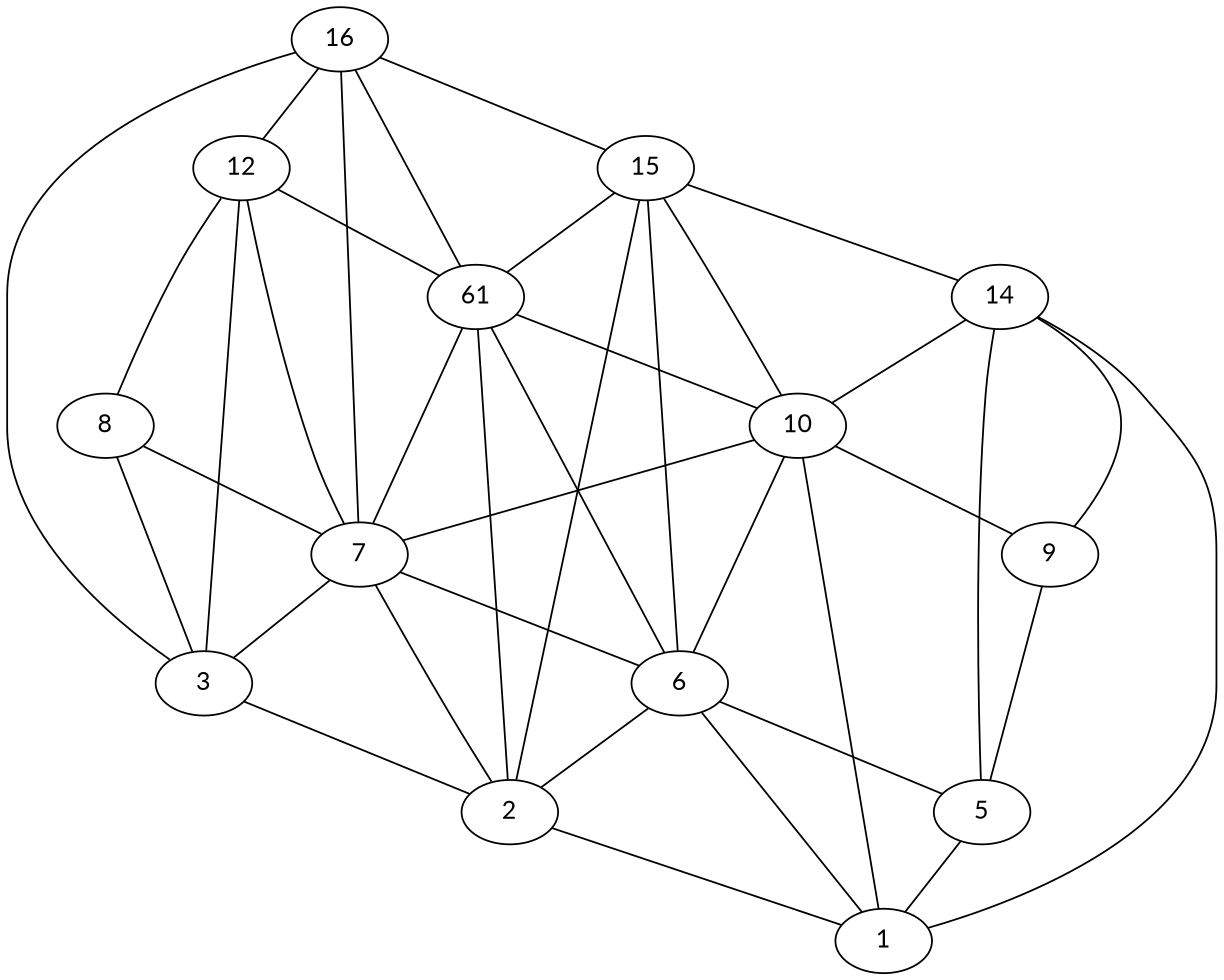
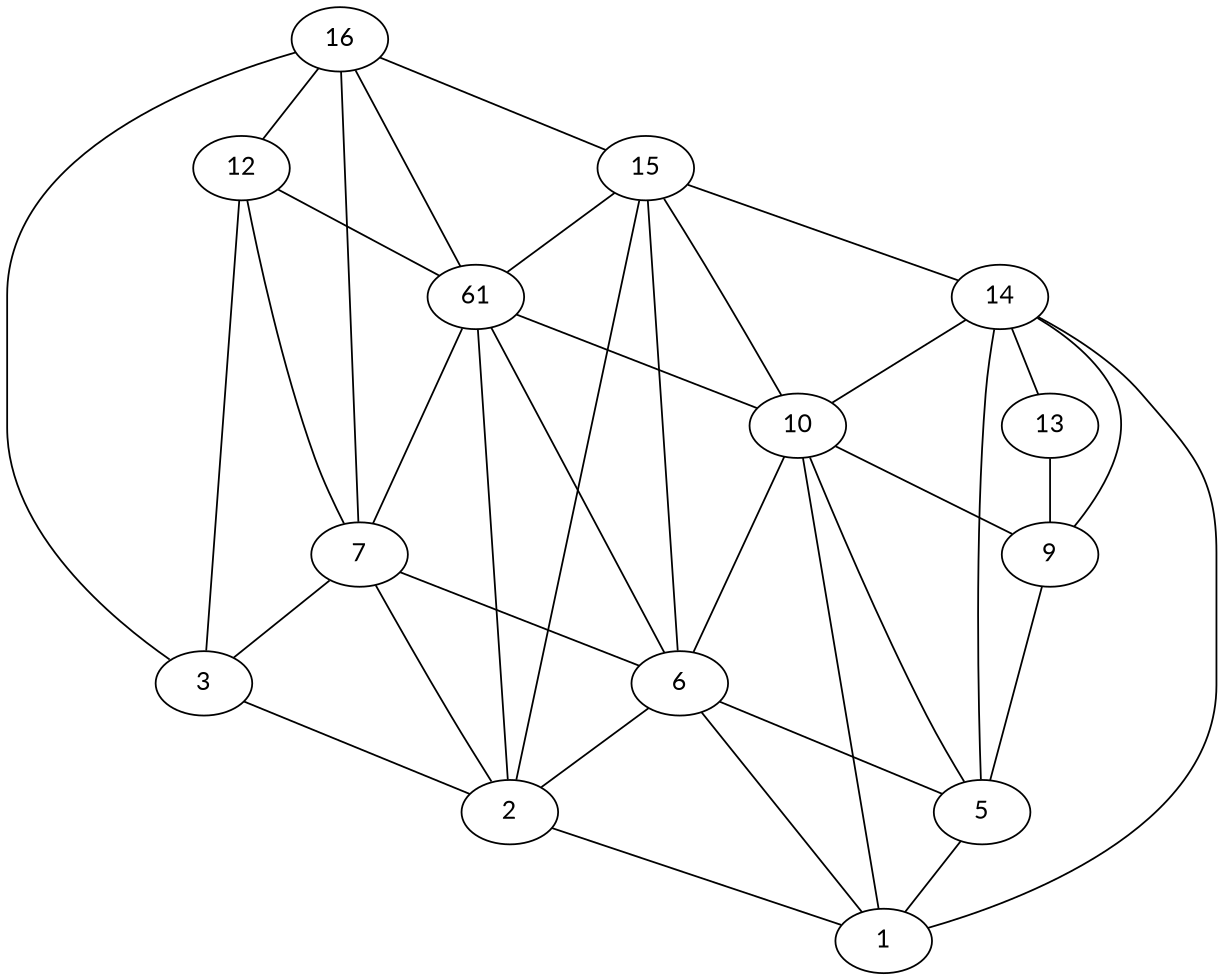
node "8": removed
node "13": added
edge "10" -- "7": now "10" -- "5"
